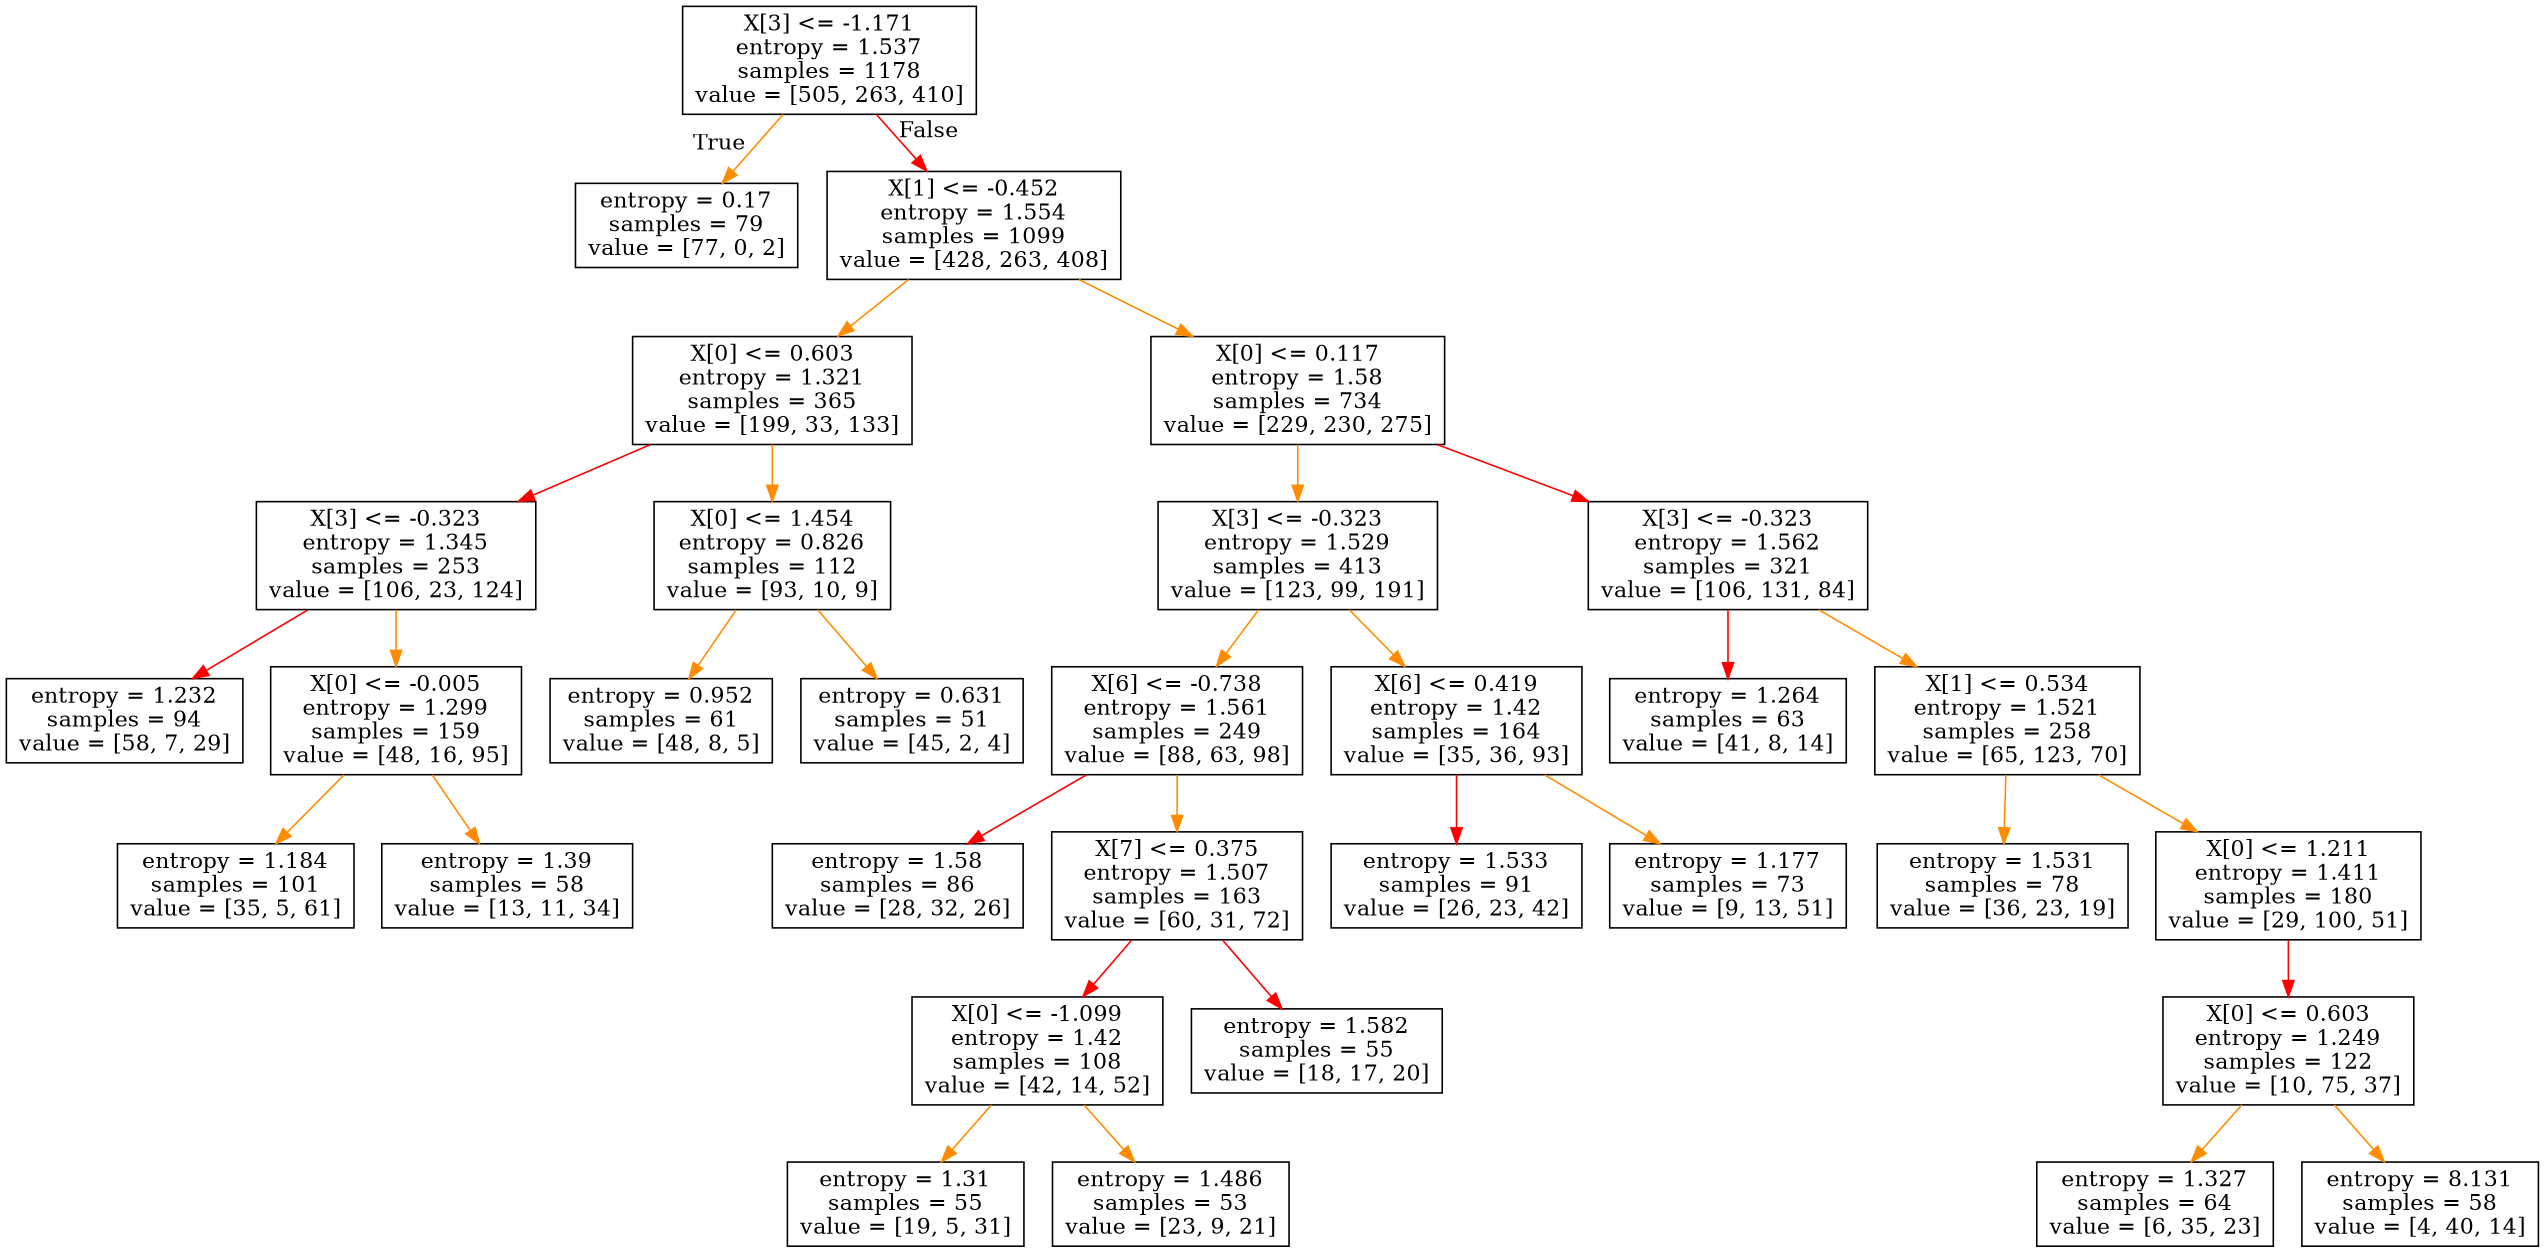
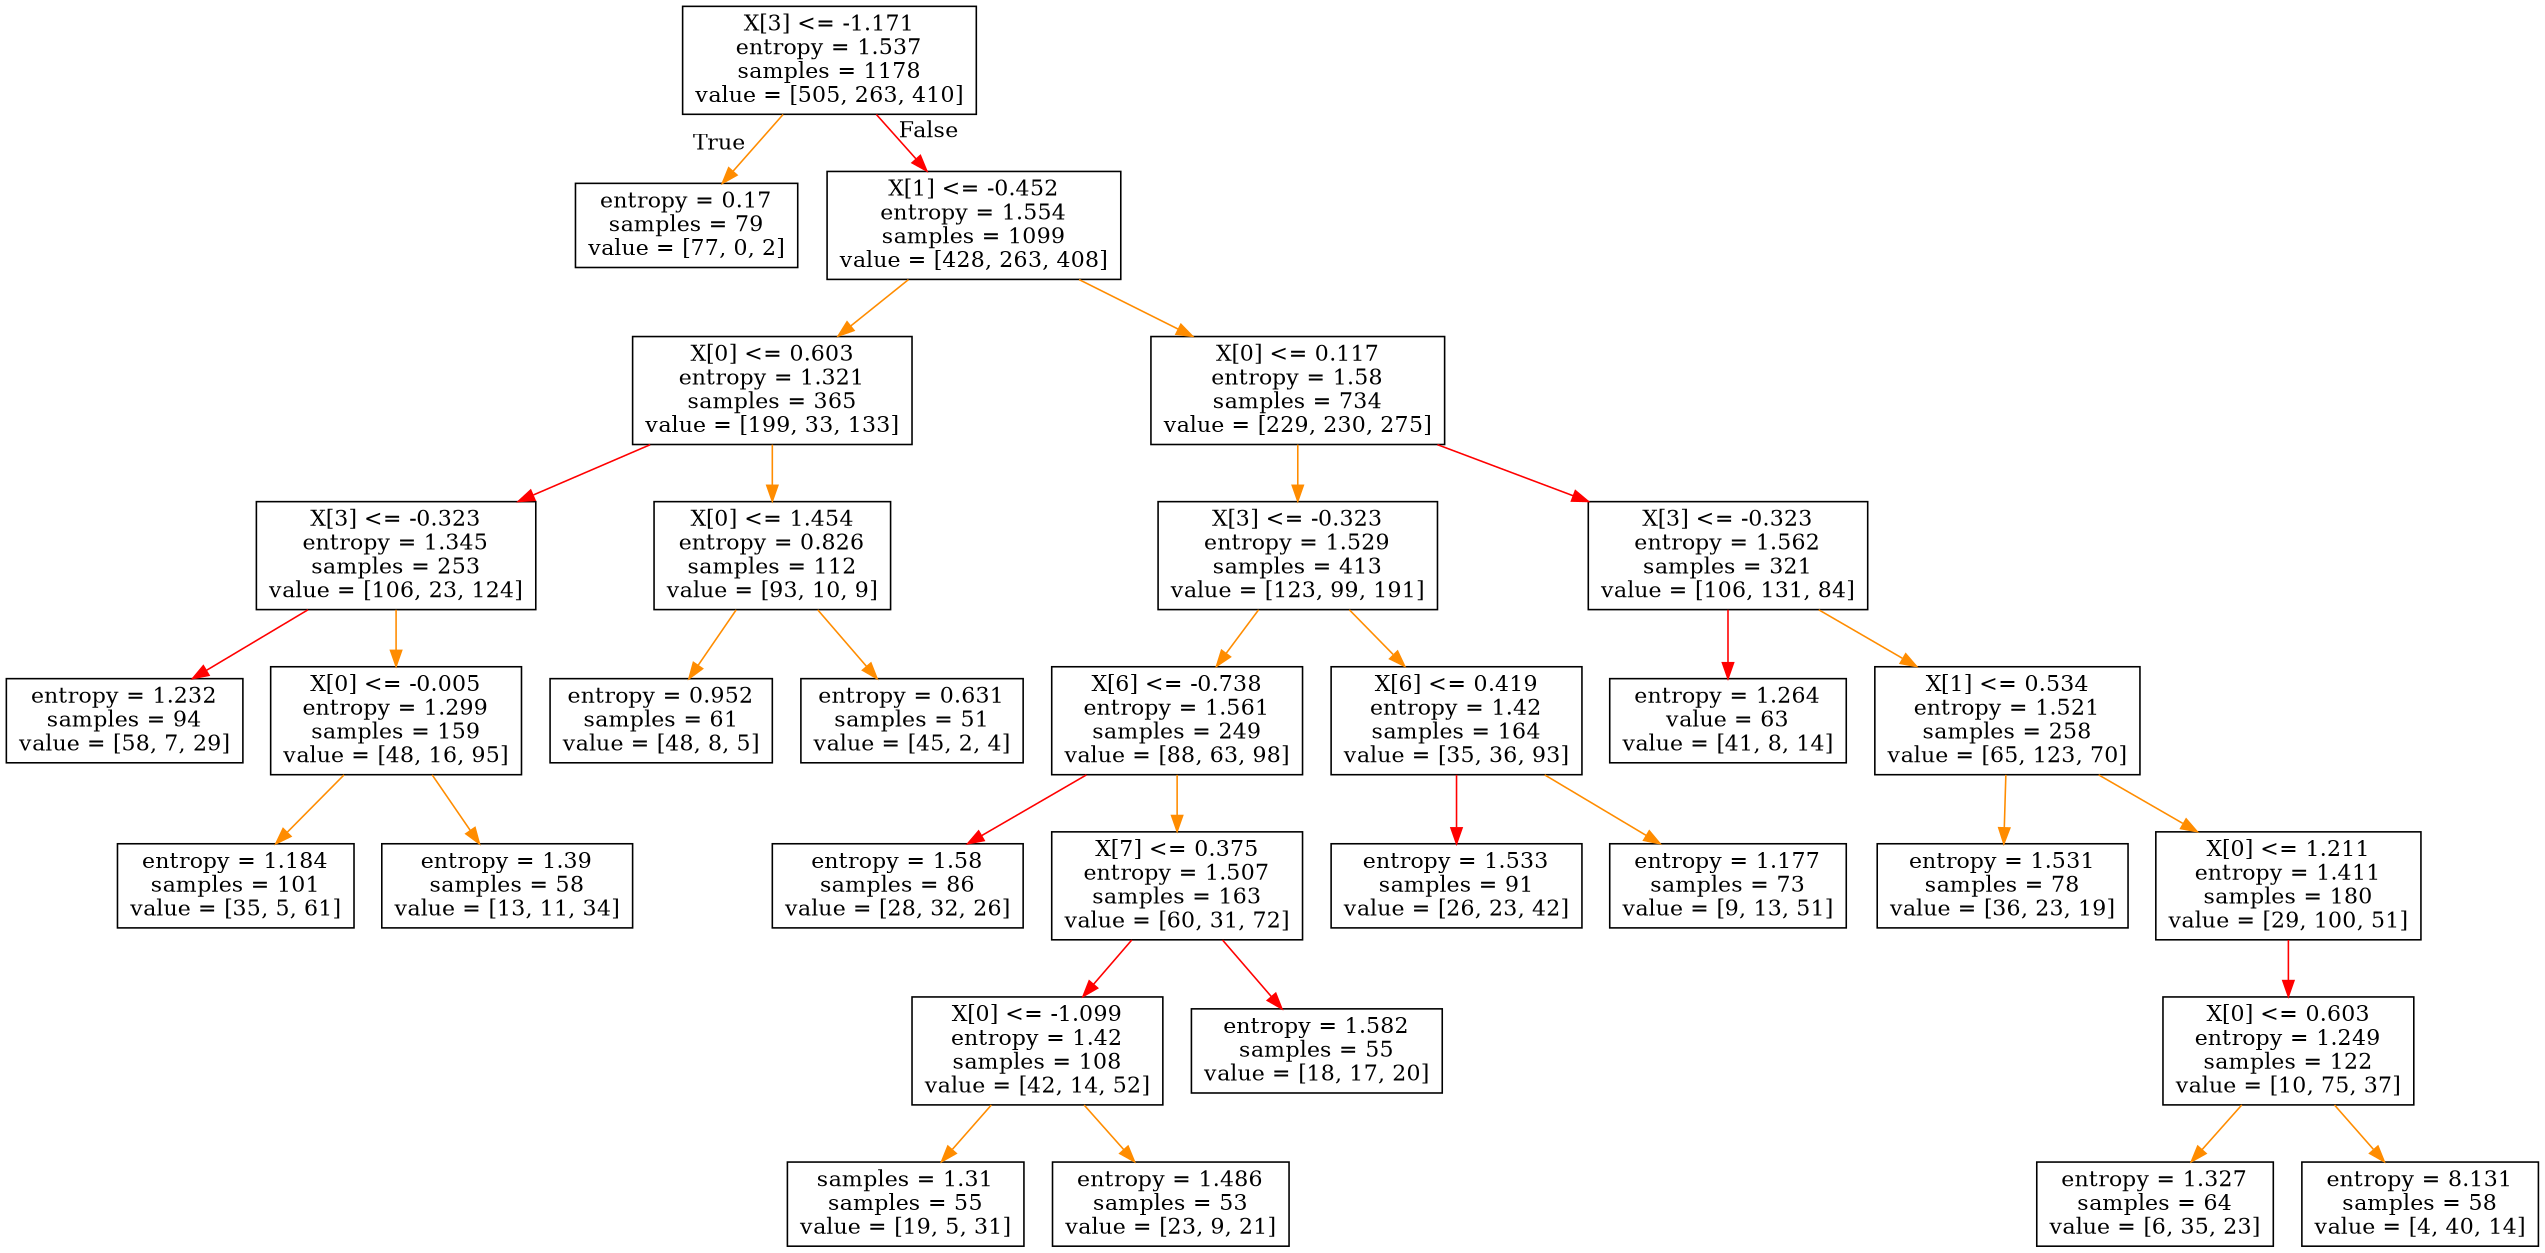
node "entropy = 1.264 samples = 63 value = [41, 8, 14]": label "entropy = 1.264 samples = 63 value = [41, 8, 14]" -> "entropy = 1.264 value = 63 value = [41, 8, 14]"
node "entropy = 1.31 samples = 55 value = [19, 5, 31]": label "entropy = 1.31 samples = 55 value = [19, 5, 31]" -> "samples = 1.31 samples = 55 value = [19, 5, 31]"
